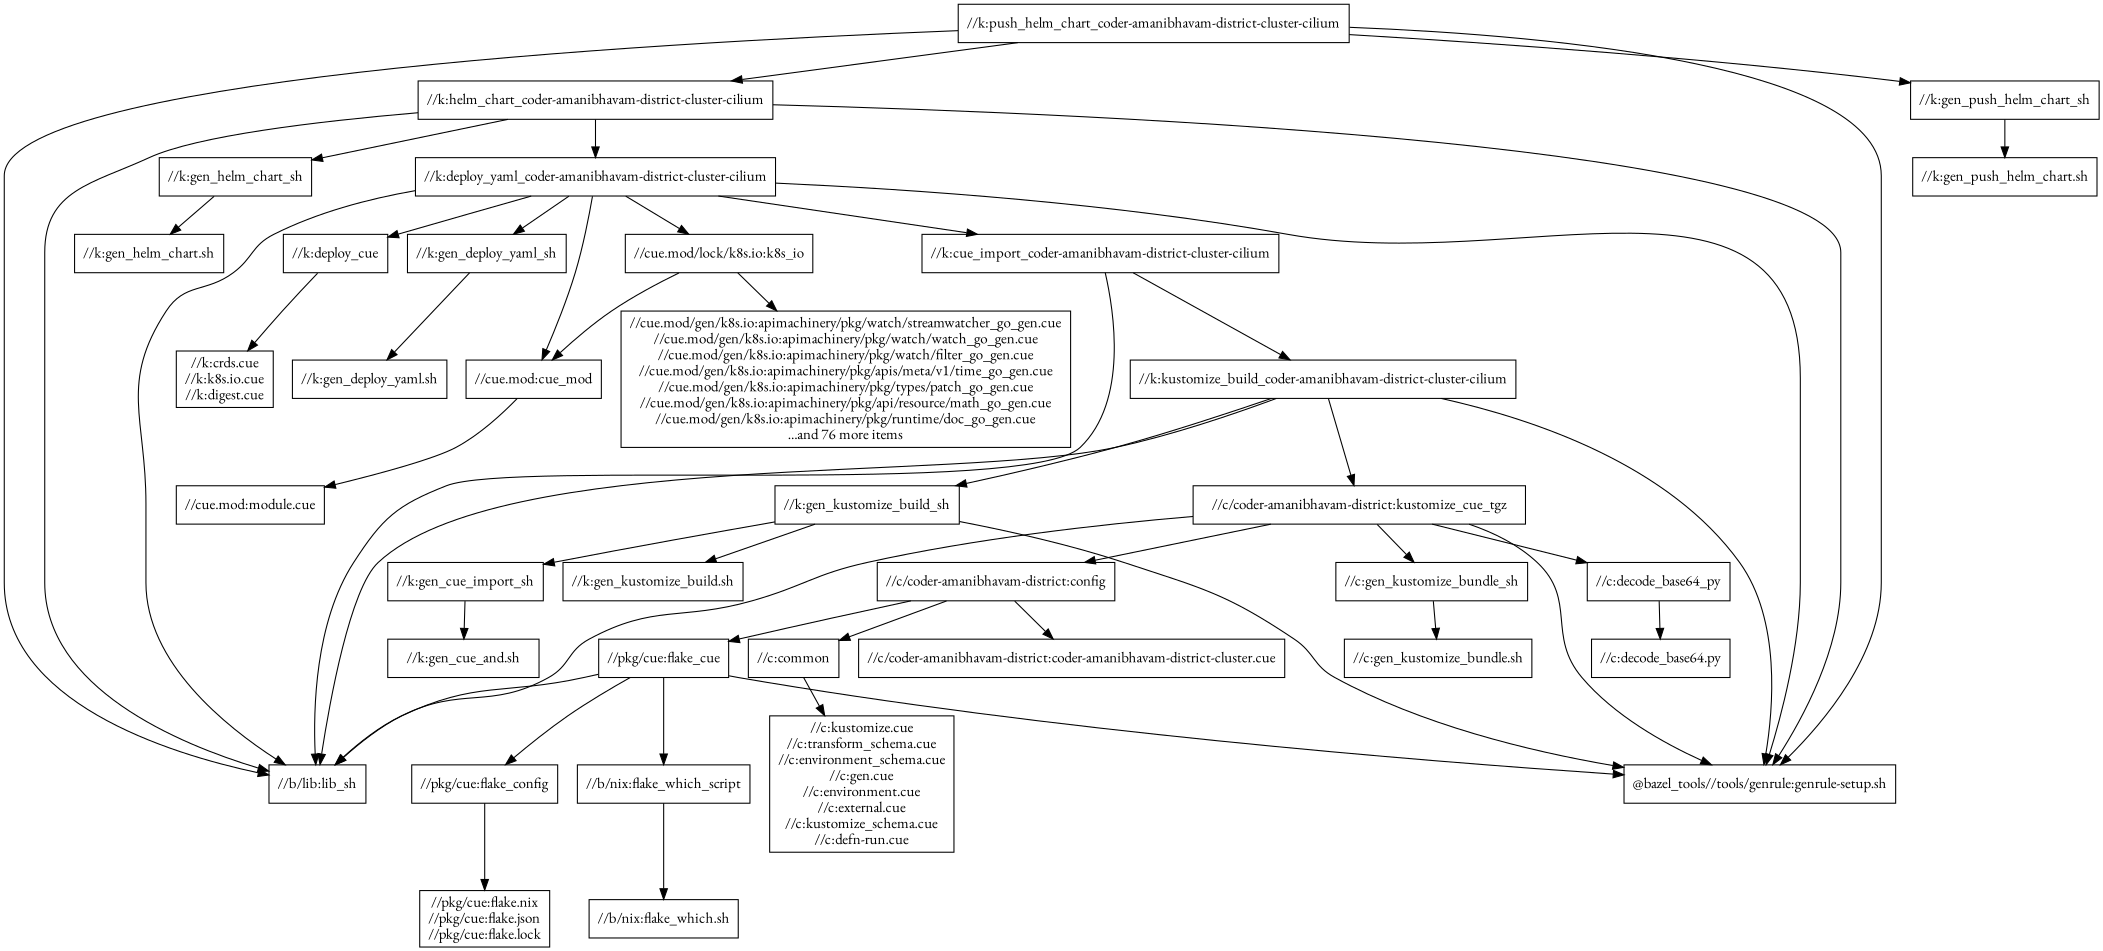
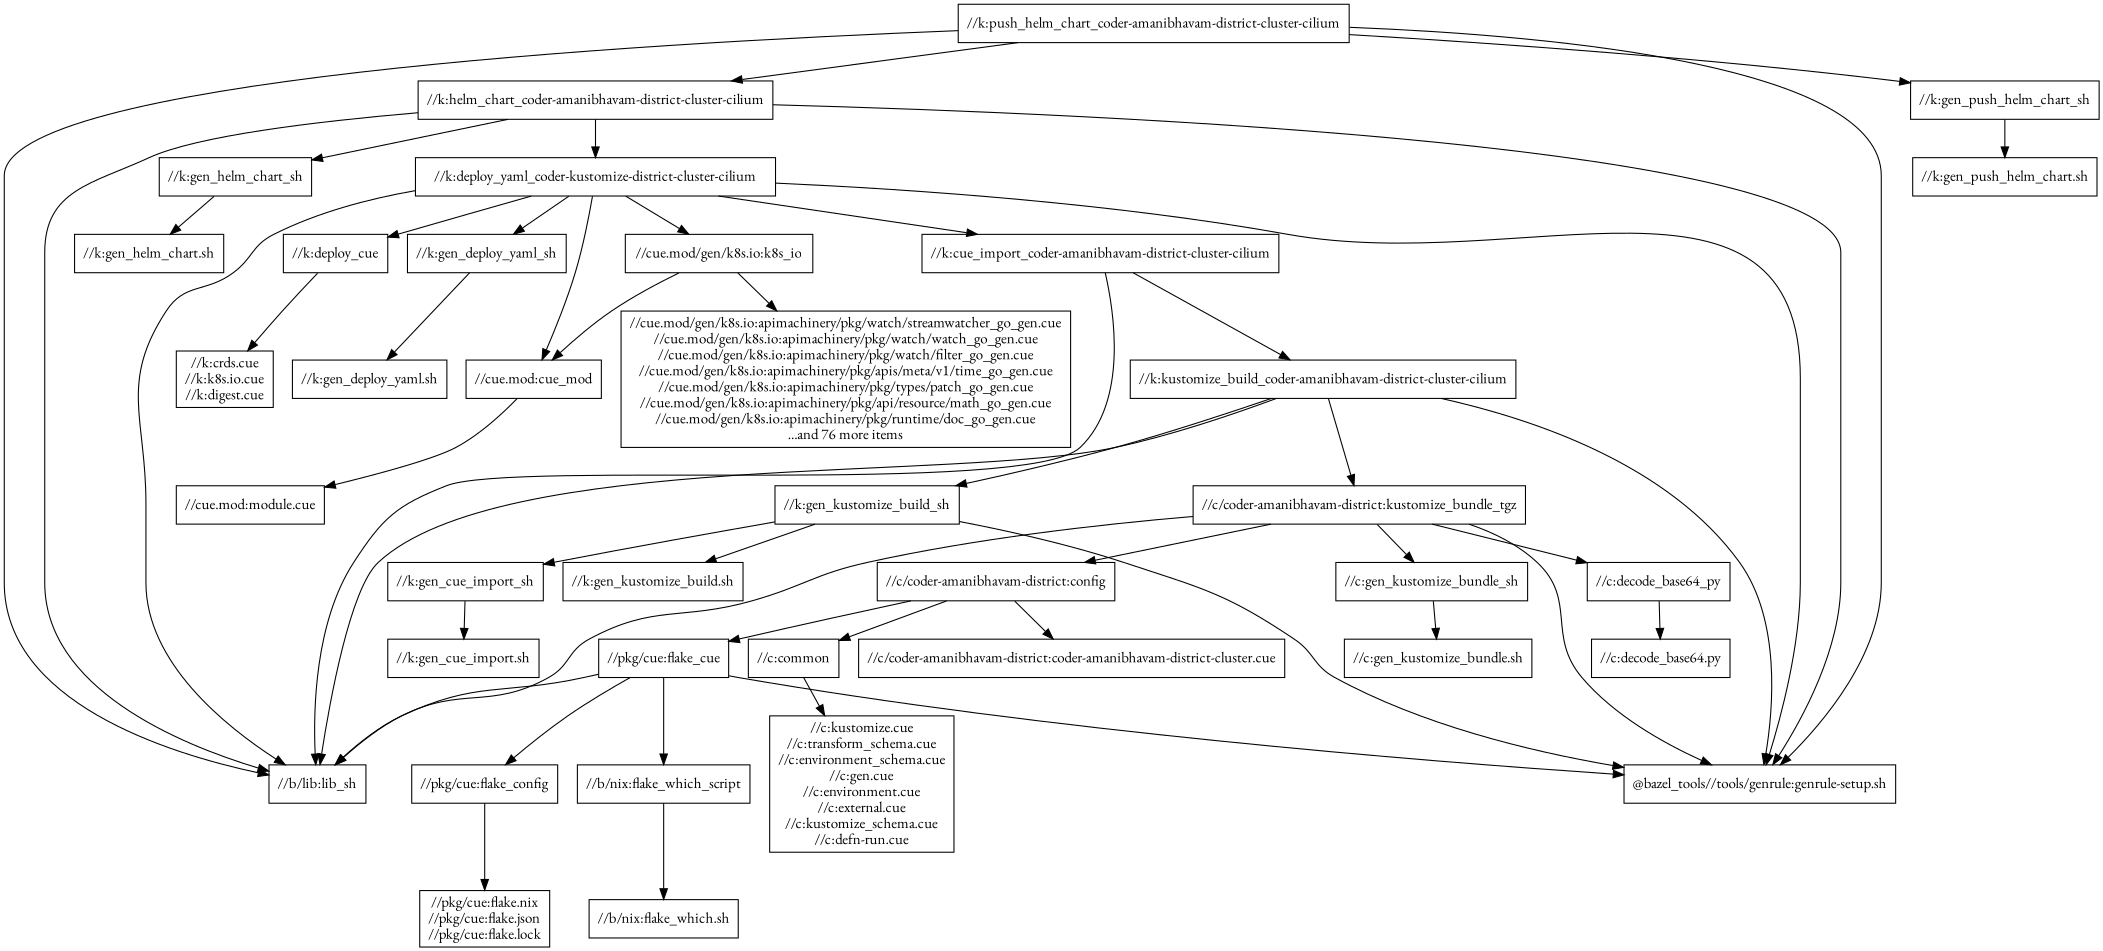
node "//k:deploy_yaml_coder-amanibhavam-district-cluster-cilium": label "//k:deploy_yaml_coder-amanibhavam-district-cluster-cilium" -> "//k:deploy_yaml_coder-kustomize-district-cluster-cilium"
node "//cue.mod/lock/k8s.io:k8s_io": label "//cue.mod/lock/k8s.io:k8s_io" -> "//cue.mod/gen/k8s.io:k8s_io"
node "//c/coder-amanibhavam-district:kustomize_cue_tgz": label "//c/coder-amanibhavam-district:kustomize_cue_tgz" -> "//c/coder-amanibhavam-district:kustomize_bundle_tgz"
node "//k:gen_cue_and.sh": label "//k:gen_cue_and.sh" -> "//k:gen_cue_import.sh"
